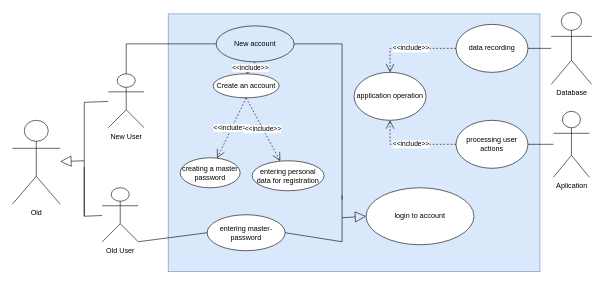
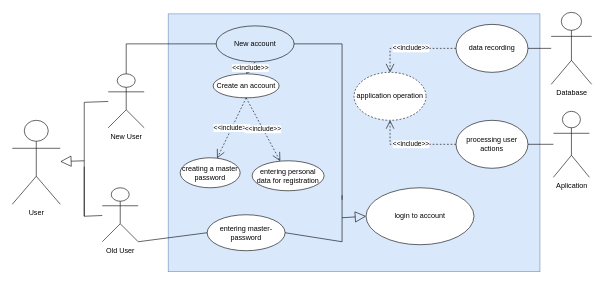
node "application operation": style solid -> dashed
node "Old": label "Old" -> "User"
